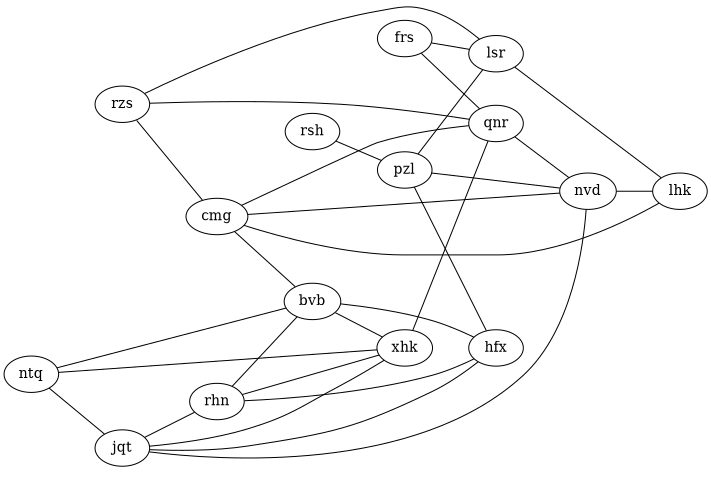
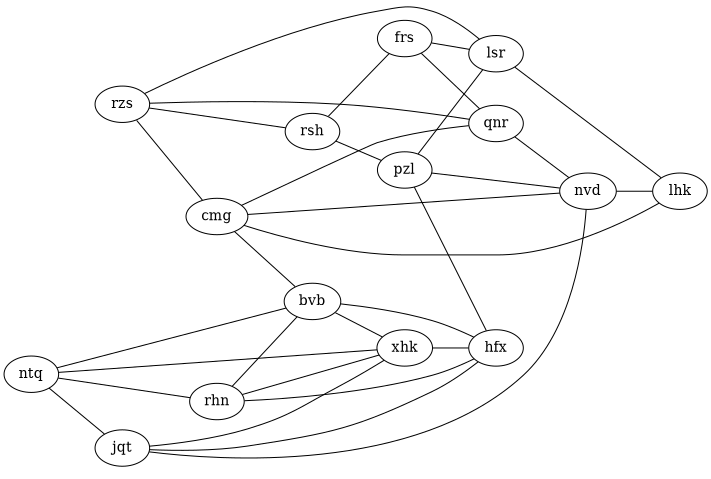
edge "frs" -- "rsh": added
edge "rzs" -- "rsh": added
edge "qnr" -- "xhk": now "hfx" -- "xhk"
edge "rhn" -- "jqt": now "rhn" -- "ntq"
